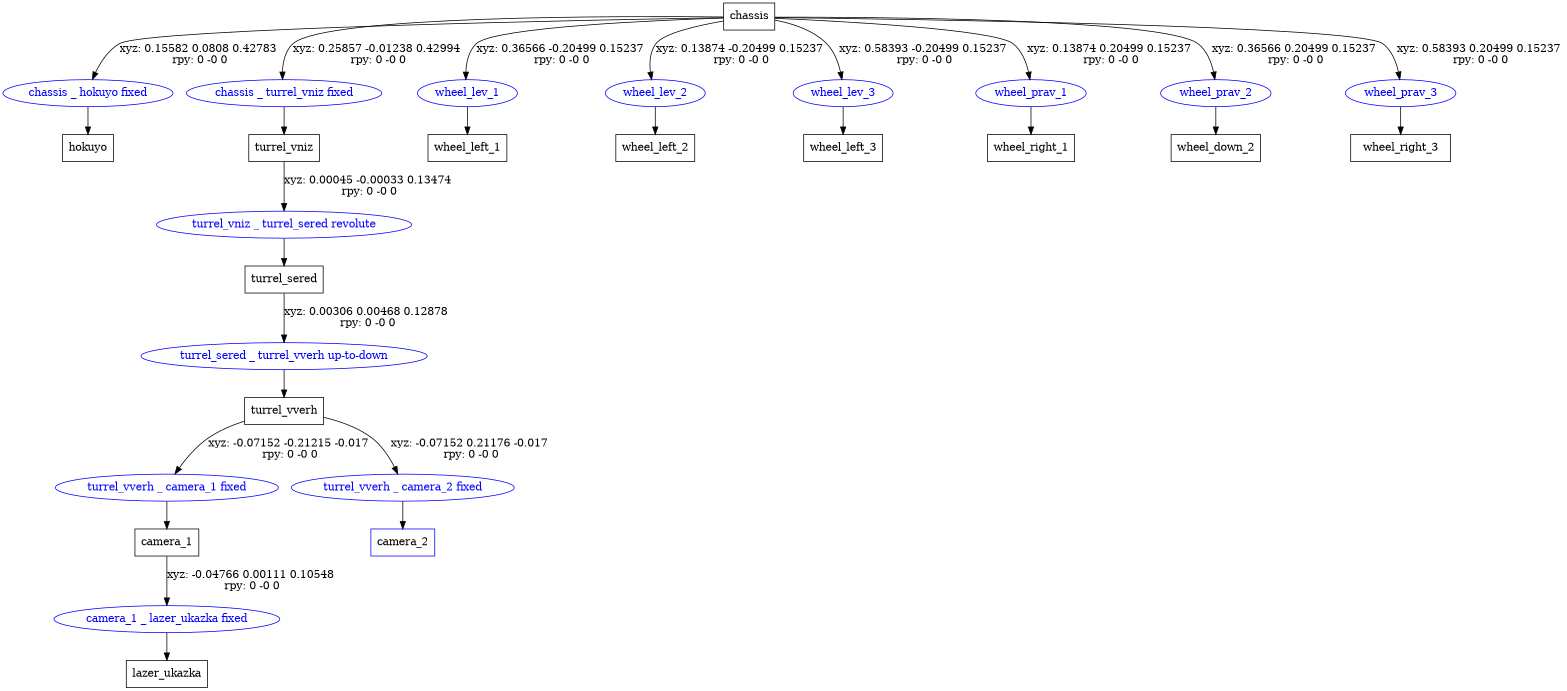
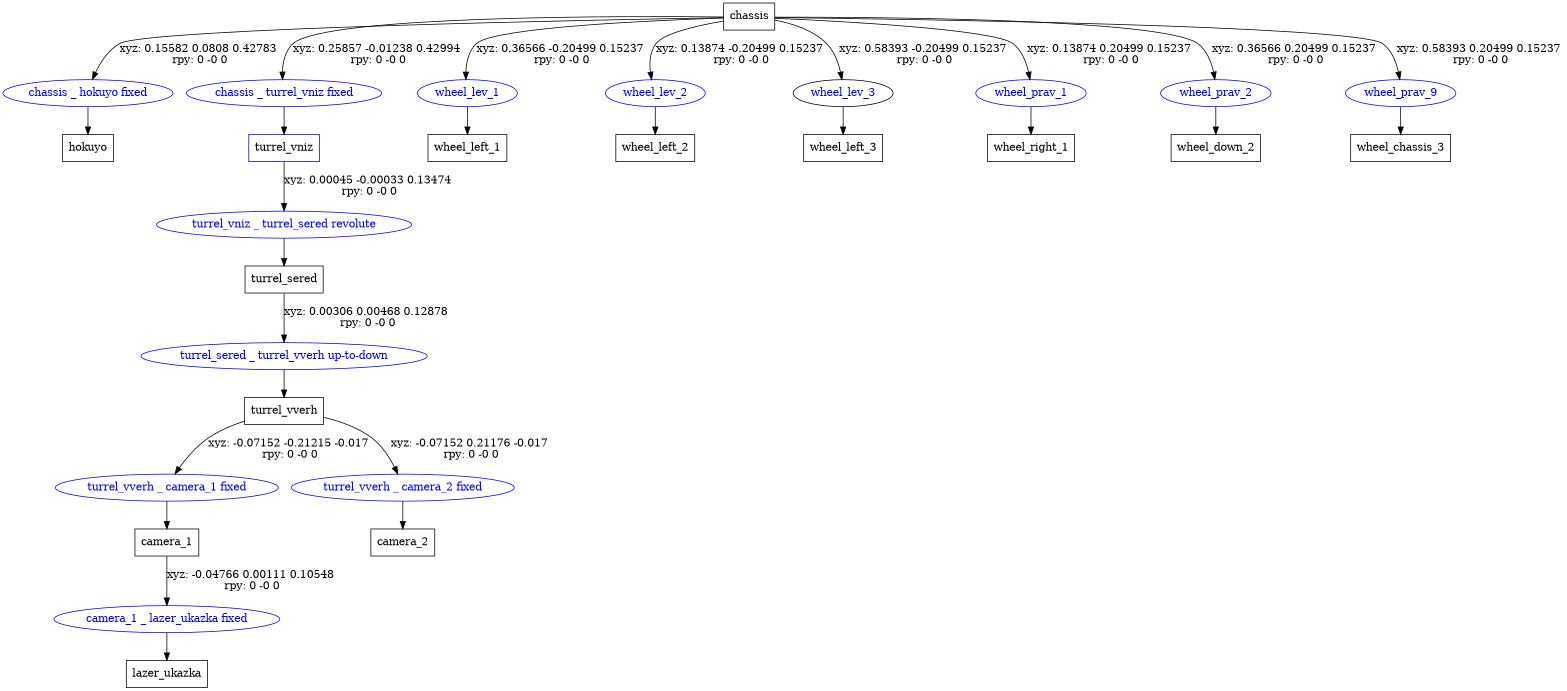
node "wheel_lev_3": color blue -> black
node "wheel_prav_3": label "wheel_prav_3" -> "wheel_prav_9"
node "turrel_vniz": color black -> blue
node "wheel_right_3": label "wheel_right_3" -> "wheel_chassis_3"
node "camera_2": color blue -> black
